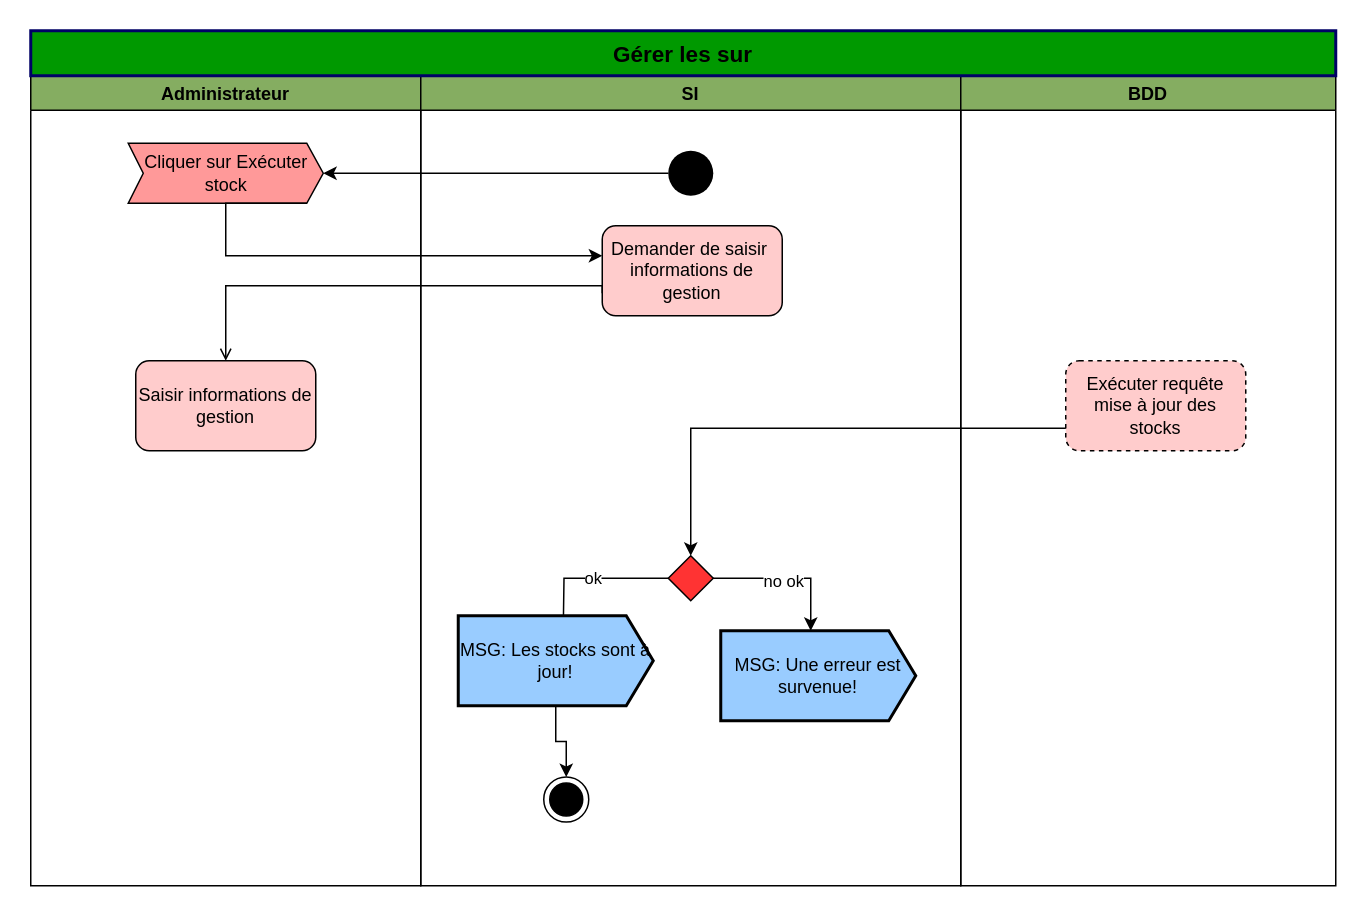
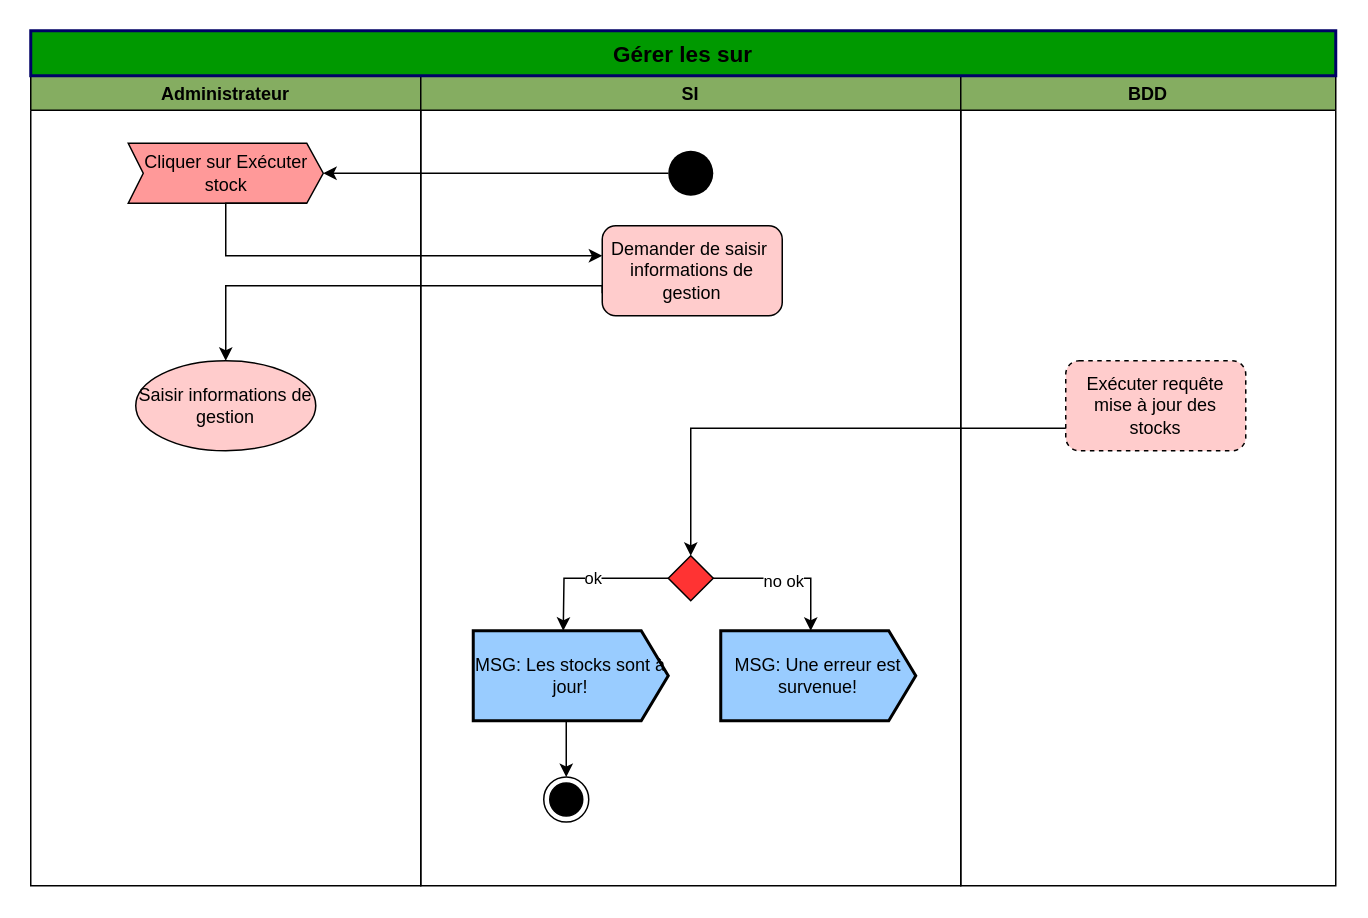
edge "Demander de saisir informations de gestion" -> "Saisir informations de gestion": arrowhead open -> classic
node "Saisir informations de gestion": shape rounded rectangle -> ellipse
node "MSG: Les stocks sont à jour!": moved (556, 661) -> (571, 676)
